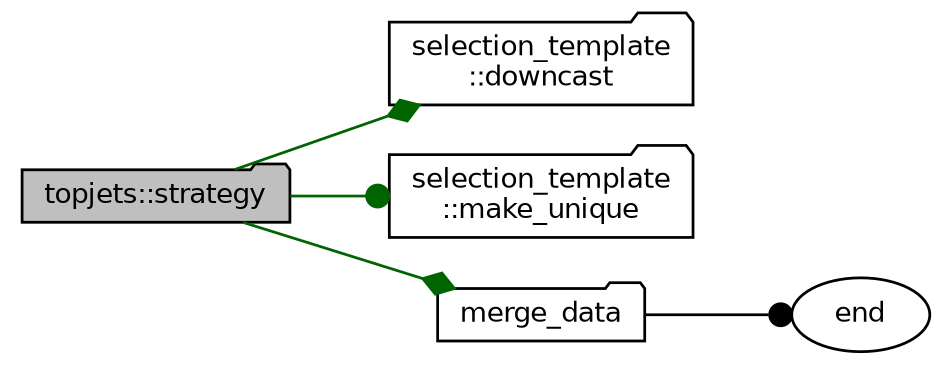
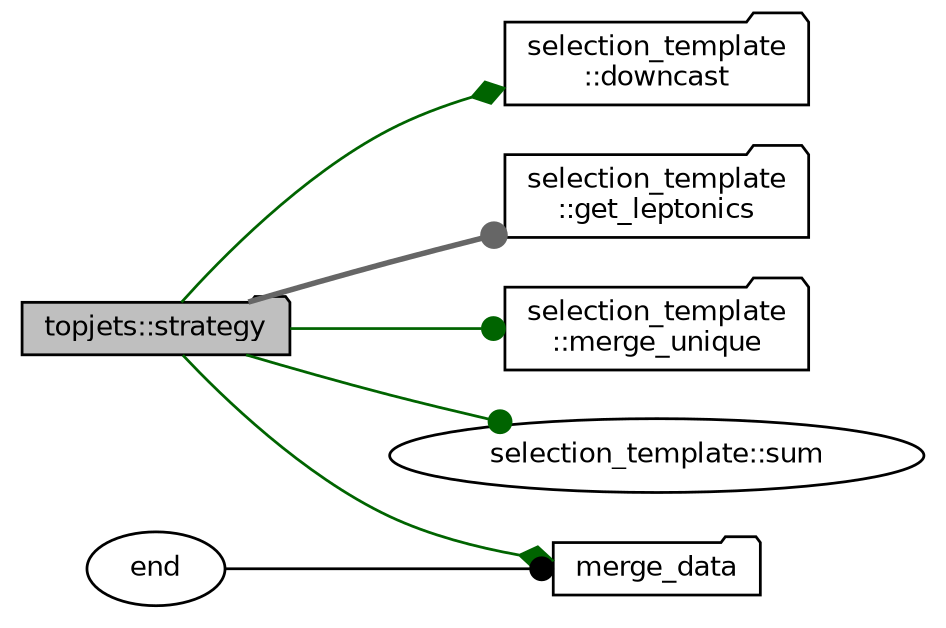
node "selection_template ::make_unique": label "selection_template ::make_unique" -> "selection_template ::merge_unique"
node "selection_template ::get_leptonics": added
edge "merge_data" -> "end": reversed
node "selection_template::sum": added
